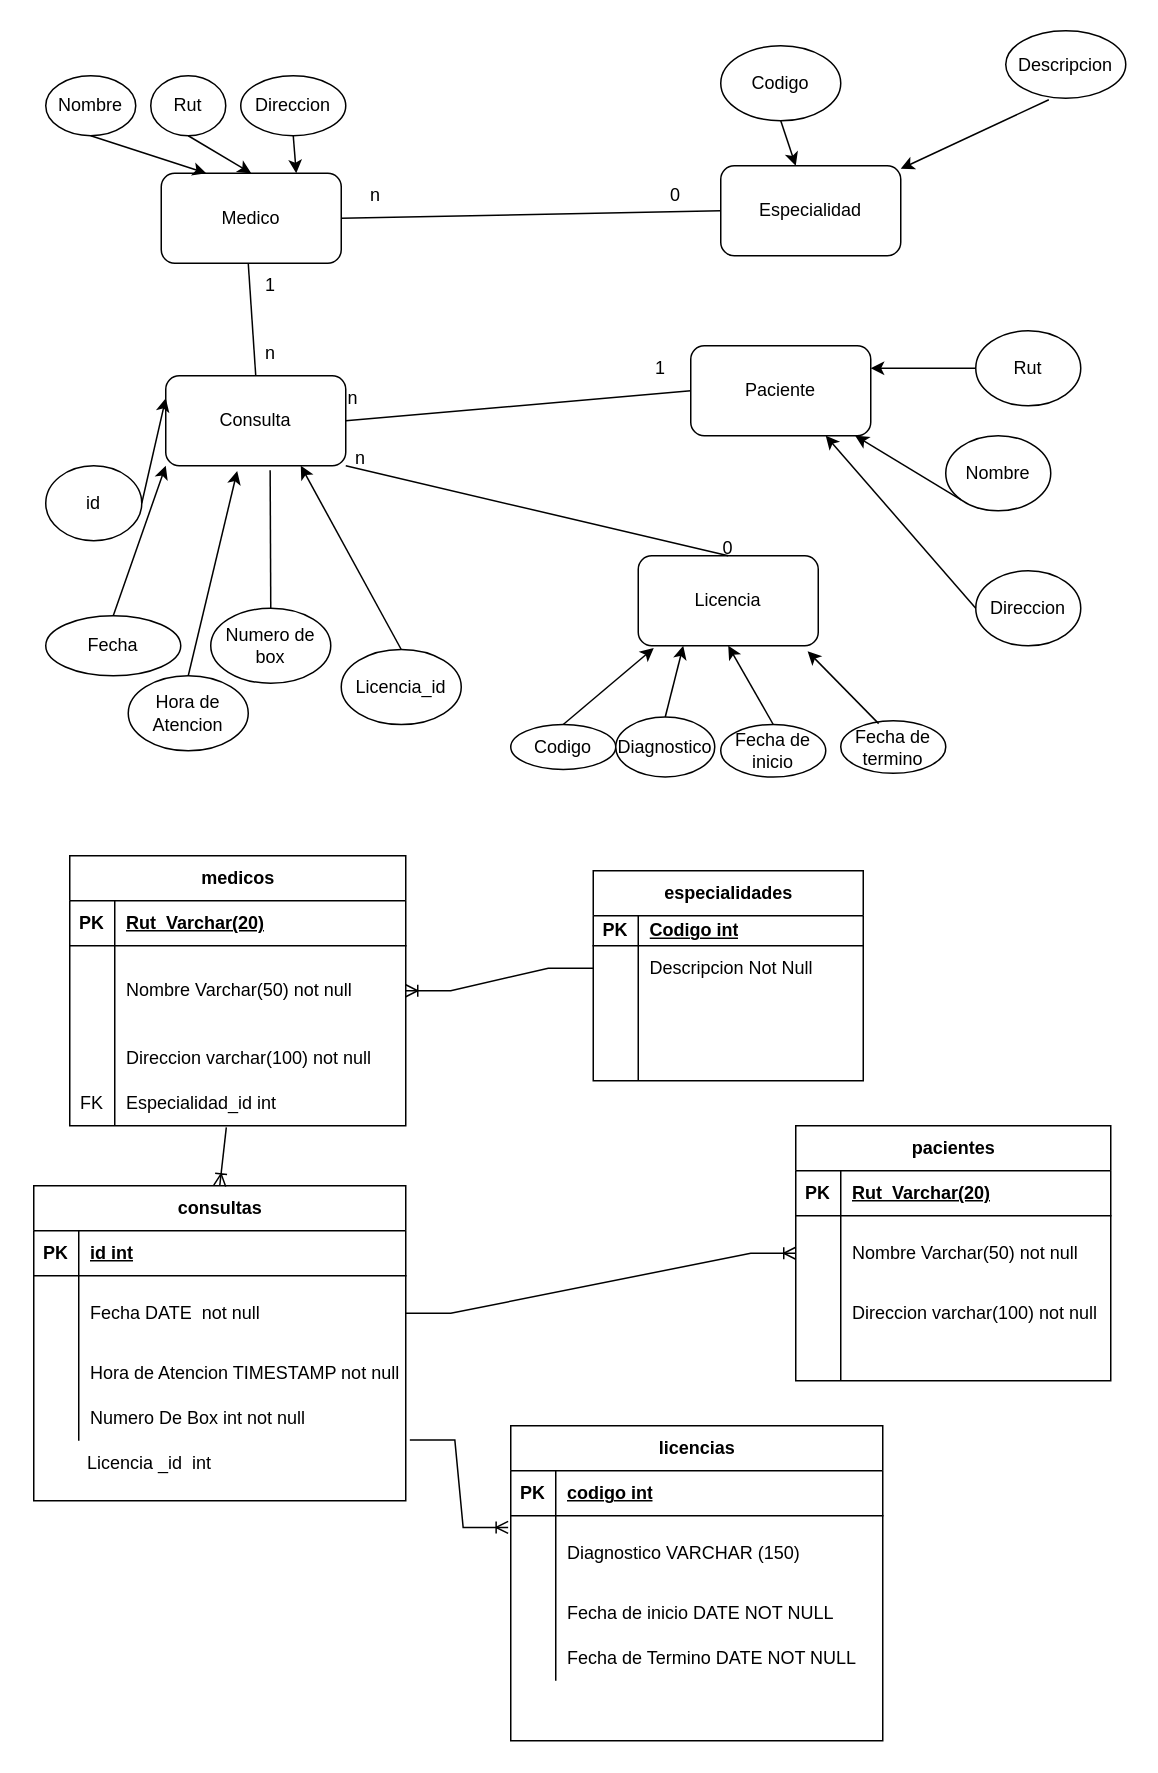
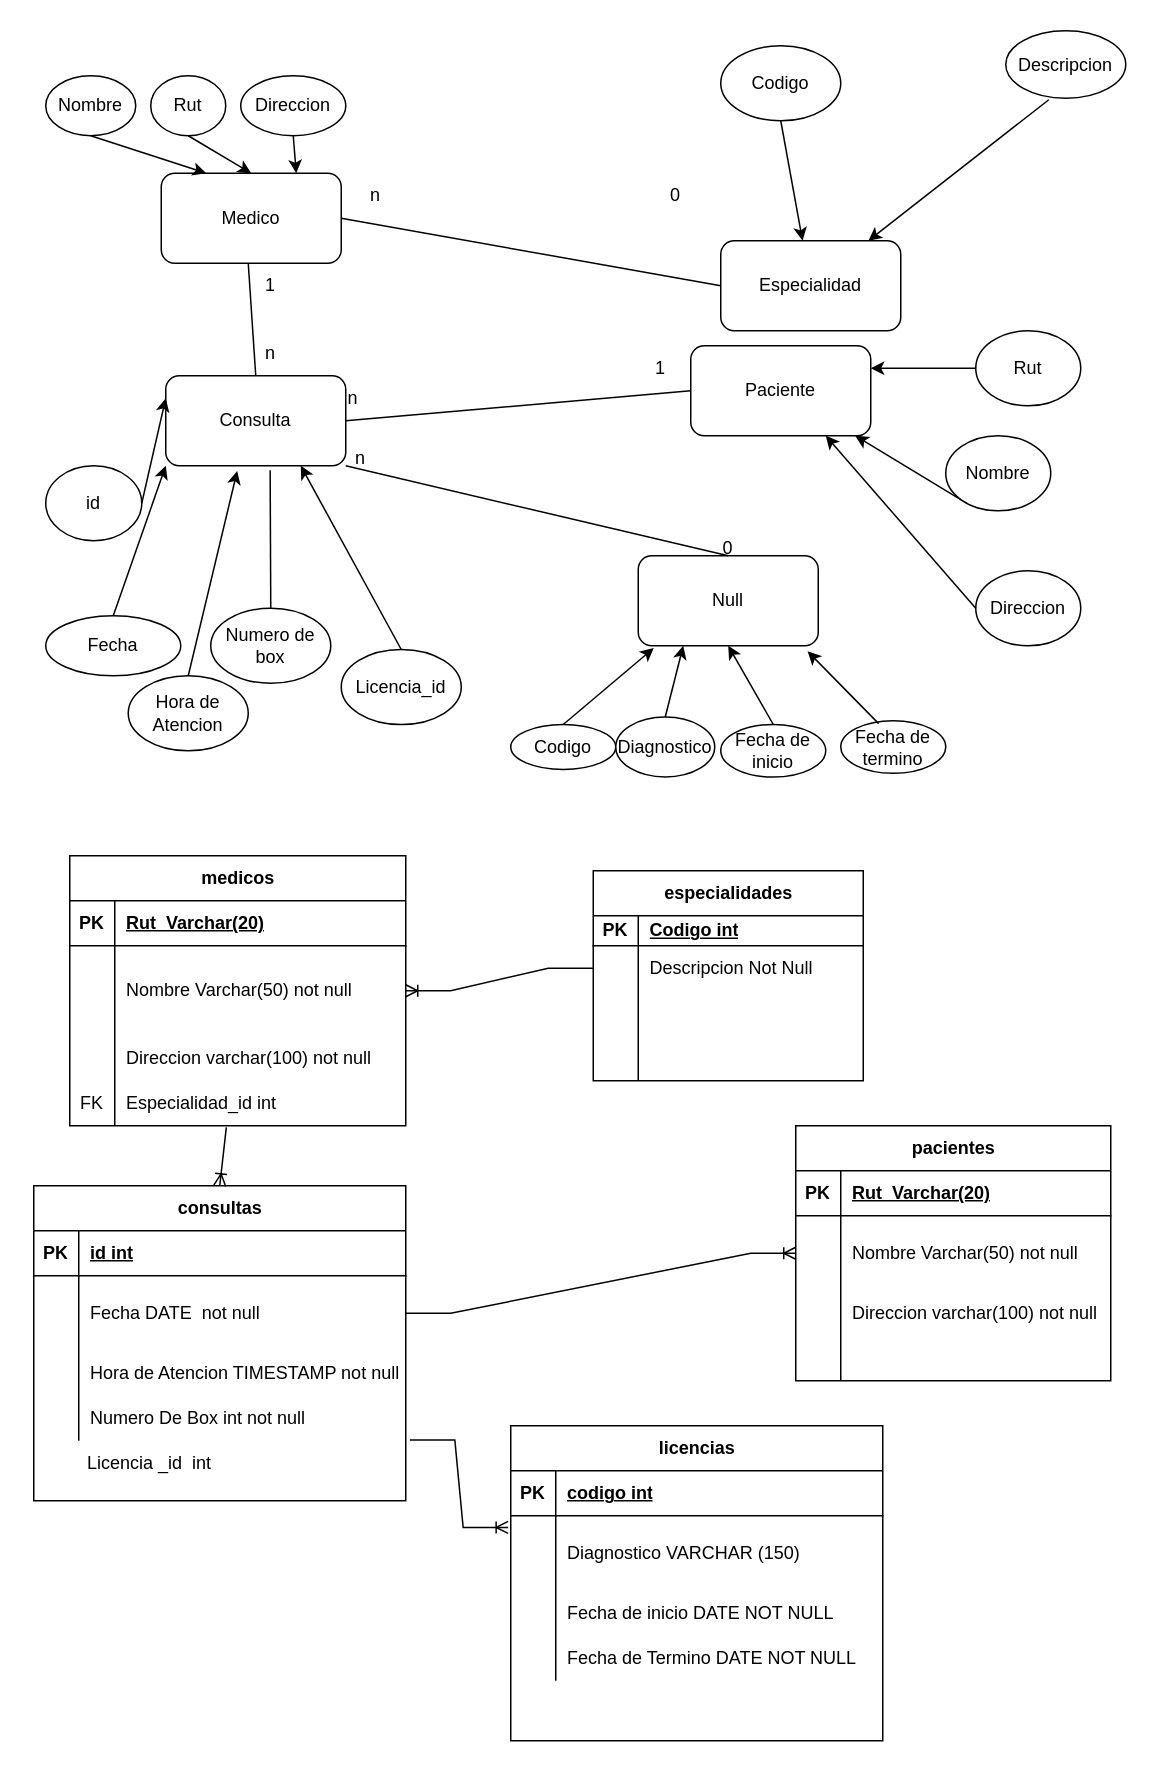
node "Especialidad": moved (811, 211) -> (811, 286)
node "Licencia": label "Licencia" -> "Null"
